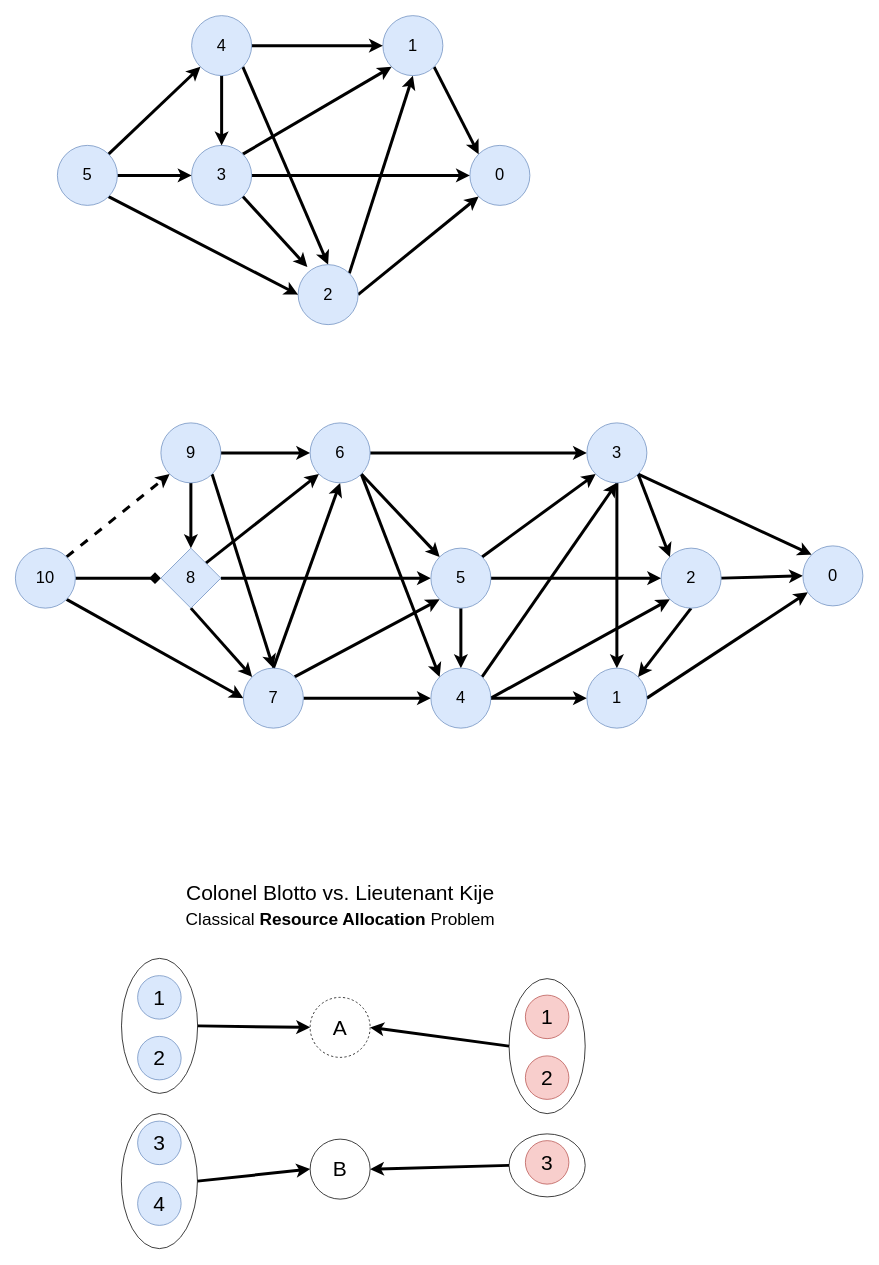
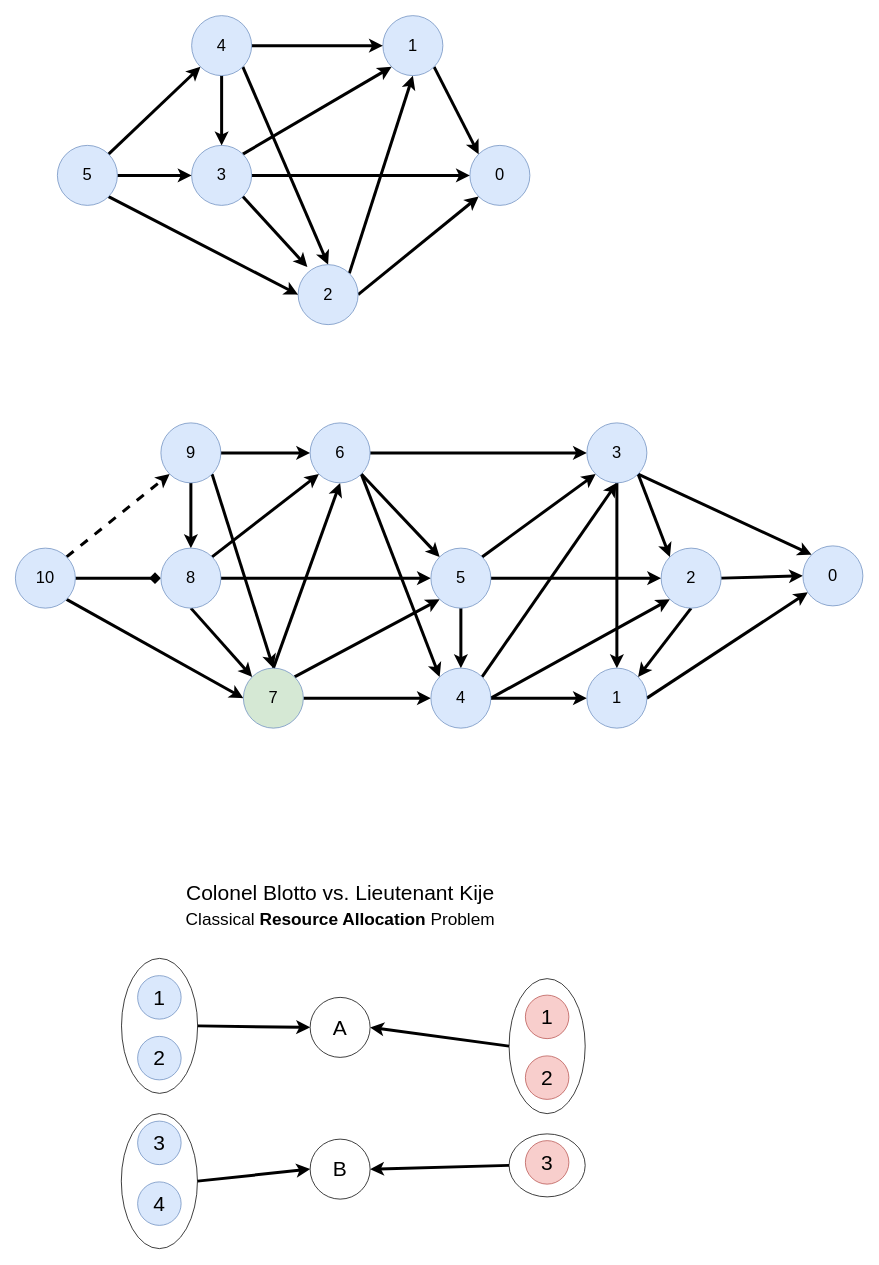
node "8": shape diamond -> ellipse
node "7": fillcolor #dae8fc -> #d5e8d4
node "A": style dashed -> solid
